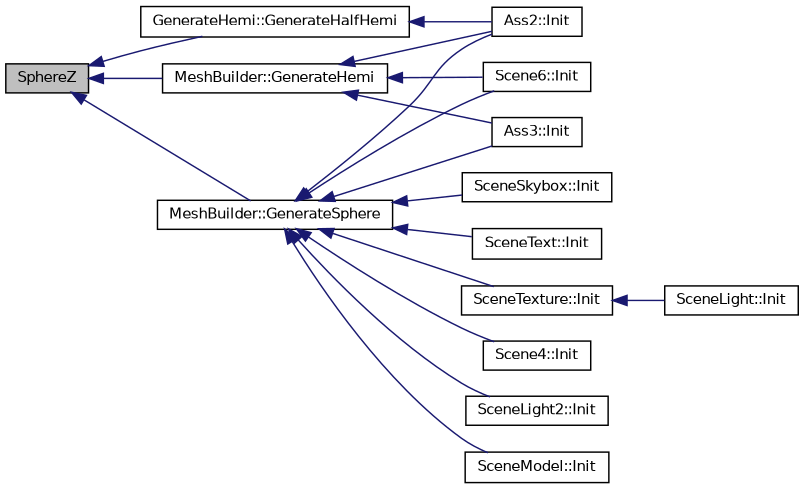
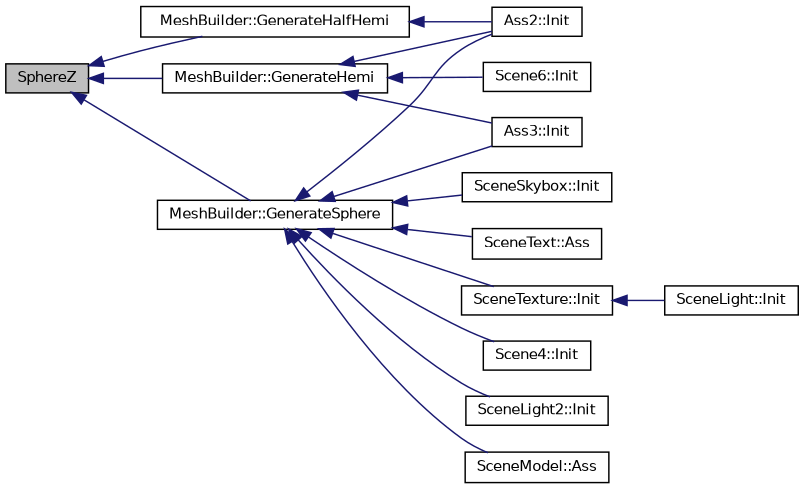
node "GenerateHemi::GenerateHalfHemi": label "GenerateHemi::GenerateHalfHemi" -> "MeshBuilder::GenerateHalfHemi"
edge "Scene6::Init" -> "MeshBuilder::GenerateSphere": removed
node "SceneText::Init": label "SceneText::Init" -> "SceneText::Ass"
node "SceneModel::Init": label "SceneModel::Init" -> "SceneModel::Ass"
